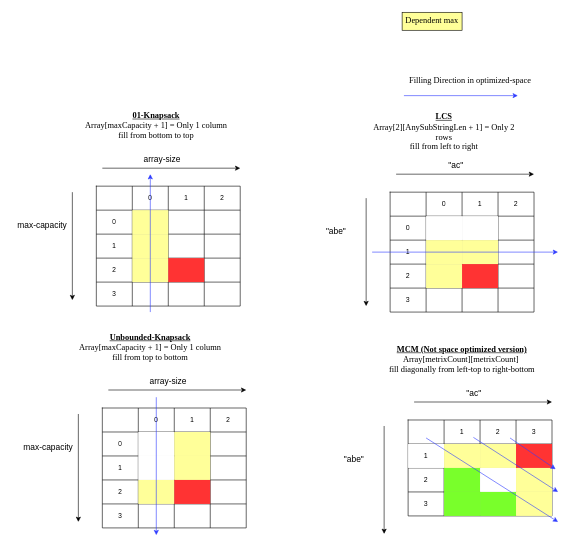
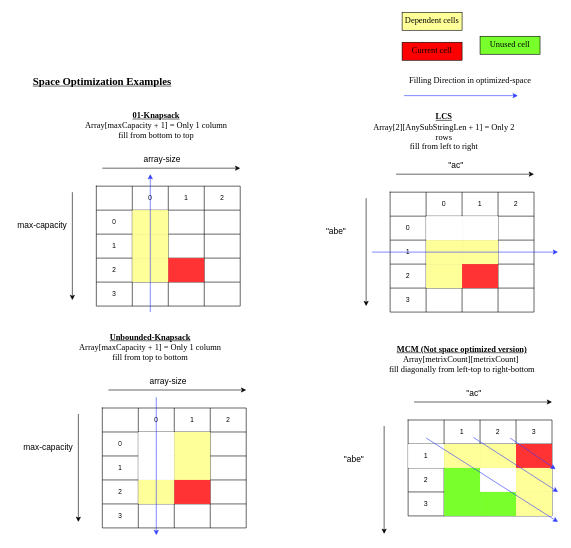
node "Dependent max": label "Dependent max" -> "Dependent cells"
node "Unused cell": added
node "Current cell": added
node "Space Optimization Examples": added
